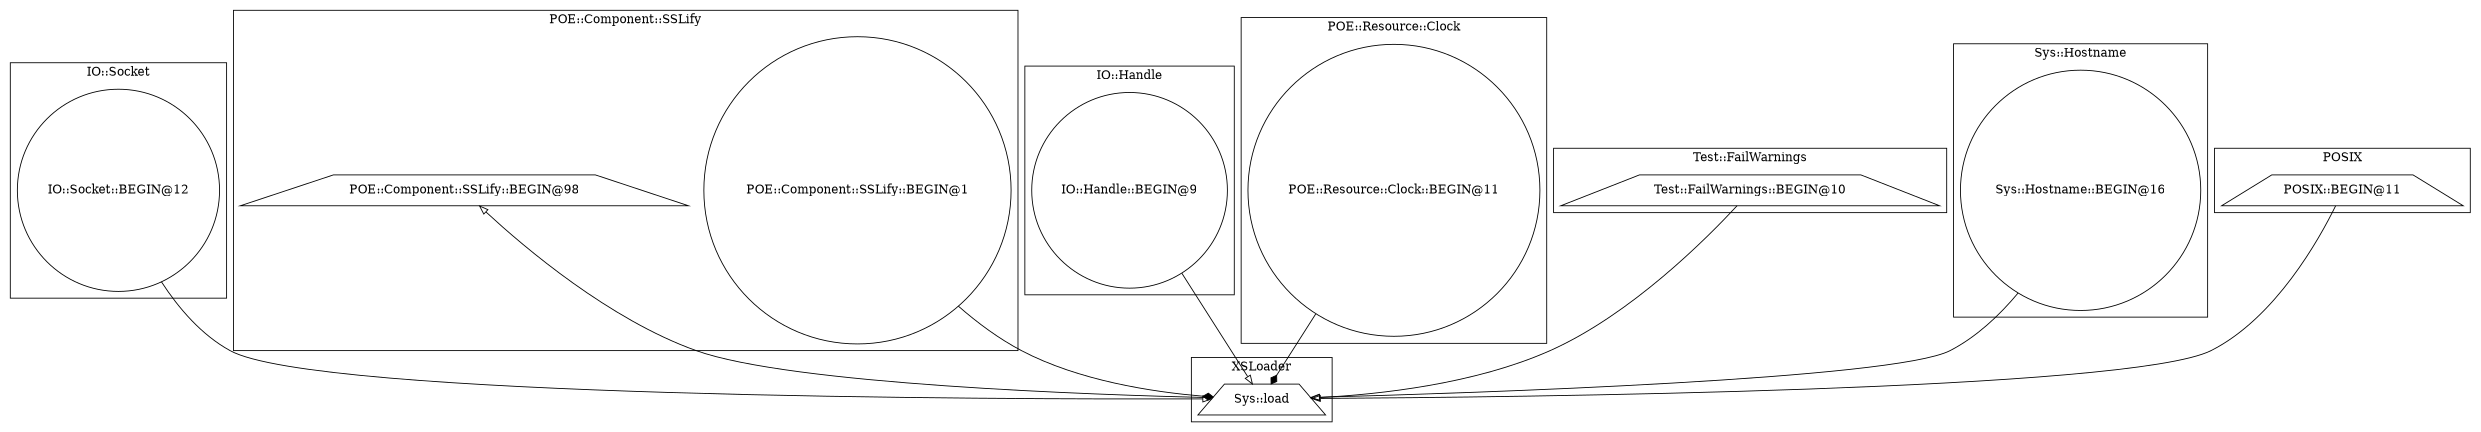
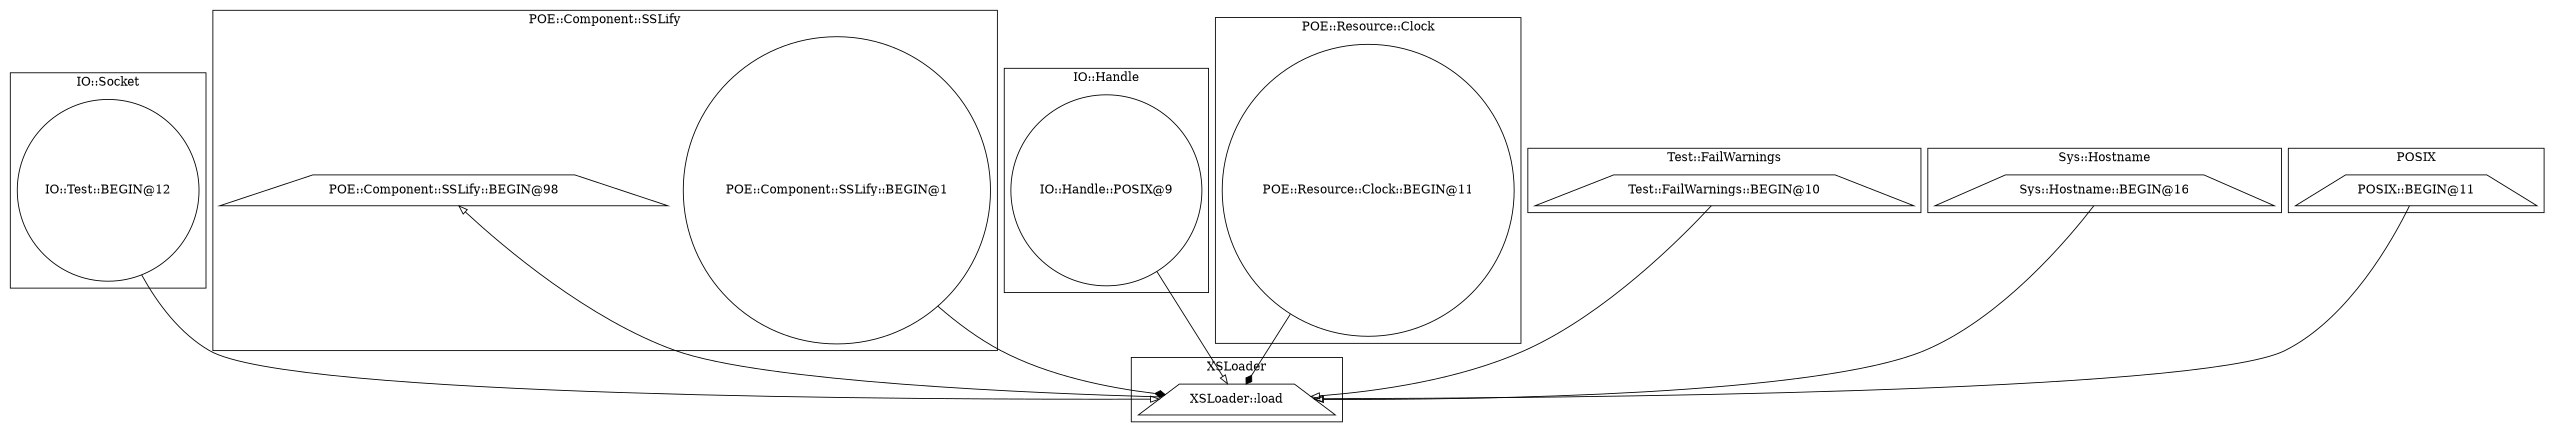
node "IO::Socket::BEGIN@12": label "IO::Socket::BEGIN@12" -> "IO::Test::BEGIN@12"
node "IO::Handle::BEGIN@9": label "IO::Handle::BEGIN@9" -> "IO::Handle::POSIX@9"
node "Sys::Hostname::BEGIN@16": shape circle -> trapezium
node "Sys::load": label "Sys::load" -> "XSLoader::load"
